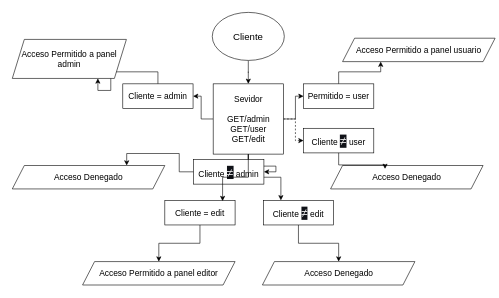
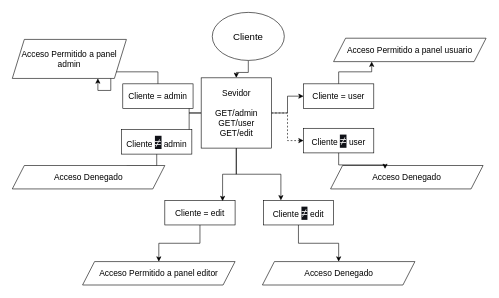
node "Acceso Permitido a panel usuario": moved (419, 50) -> (410, 50)
node "Permitido = user": label "Permitido = user" -> "Cliente = user"
node "Sevidor GET/admin GET/user GET/edit": moved (248, 119) -> (236, 113)
node "Cliente ≠ admin": moved (229, 172) -> (157, 142)
